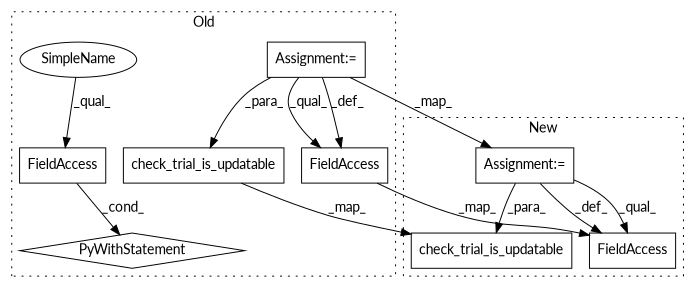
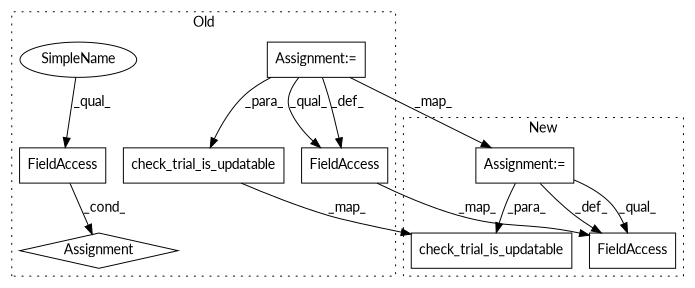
node "PyWithStatement": label "PyWithStatement" -> "Assignment"
